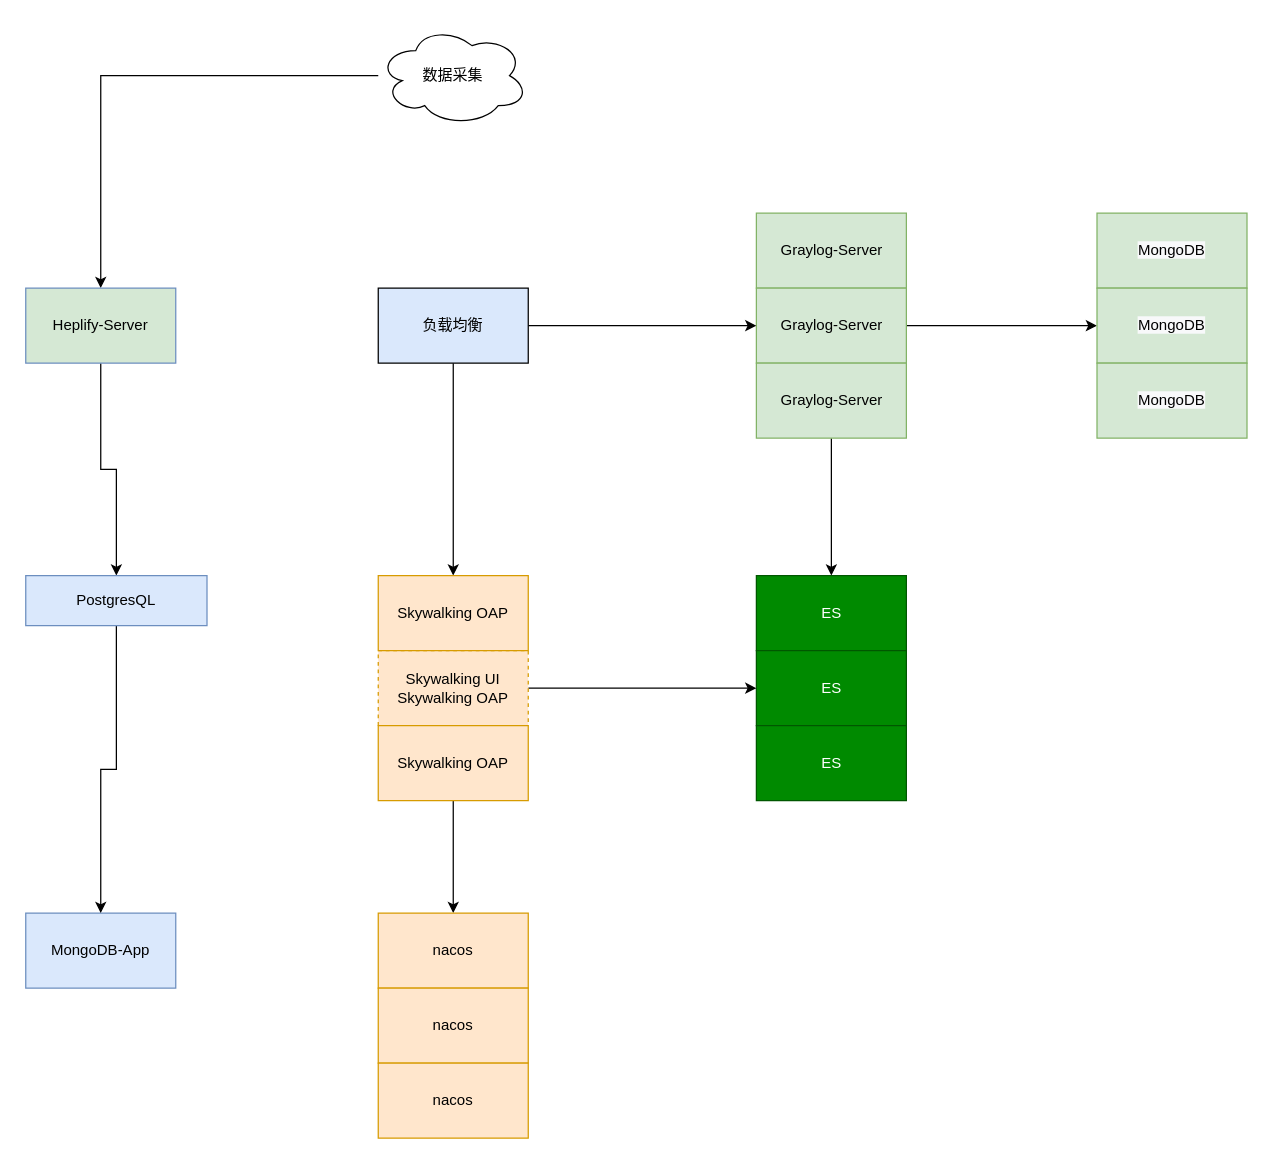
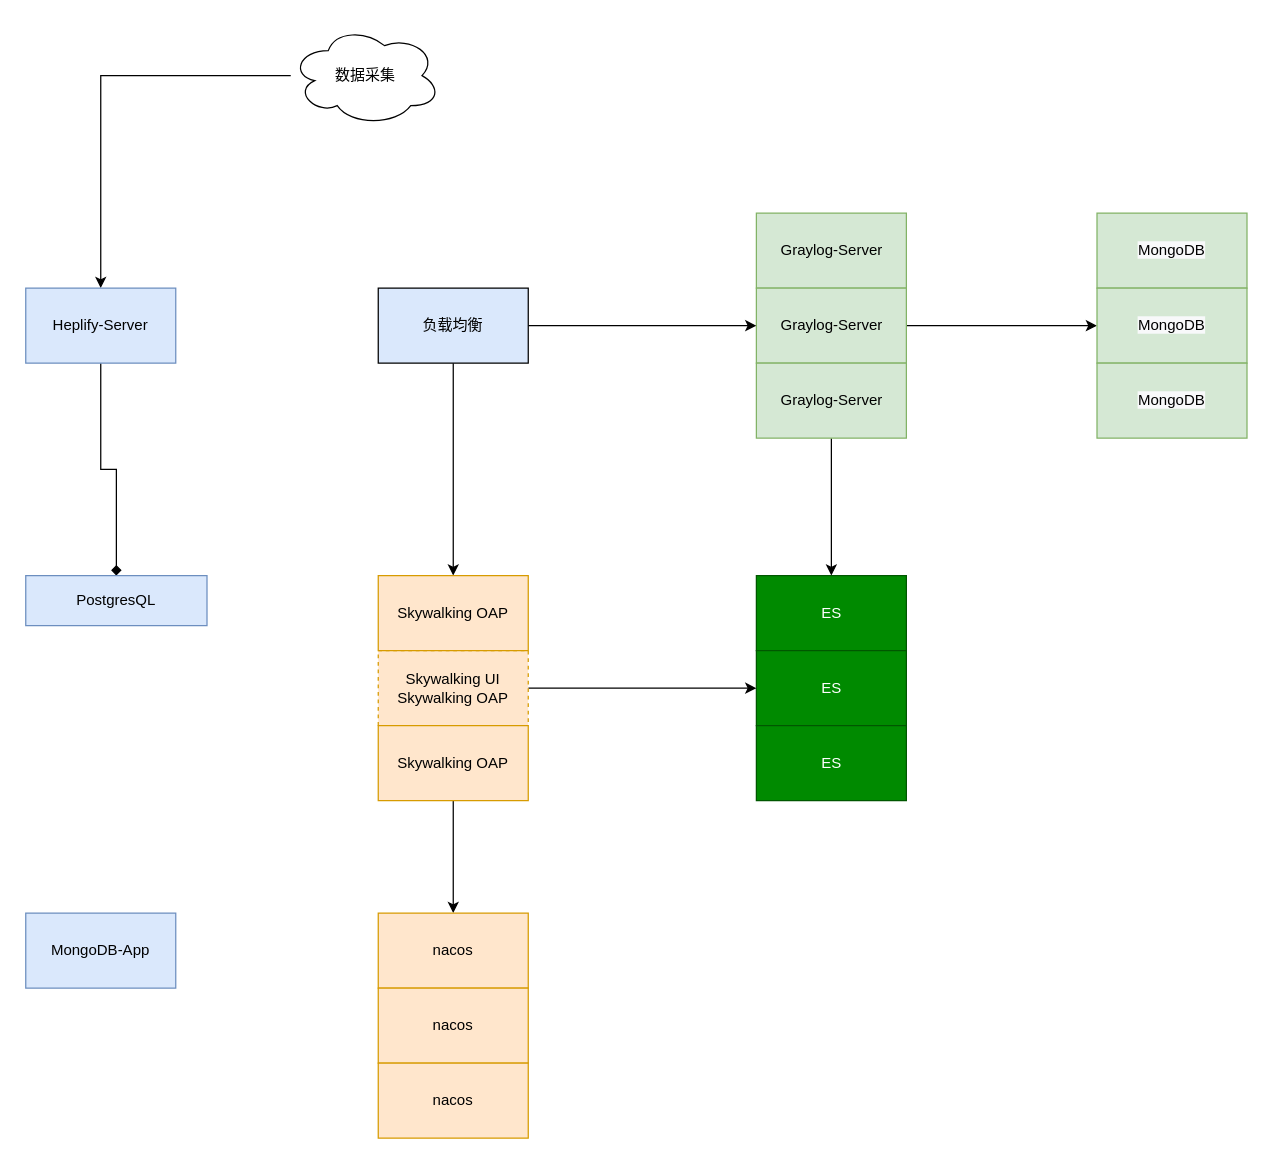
node "数据采集": moved (453, 76) -> (366, 76)
node "Heplify-Server": fillcolor #d5e8d4 -> #dae8fc
edge "Heplify-Server" -> "PostgresQL": arrowhead classic -> diamond
edge "PostgresQL" -> "MongoDB-App": removed
